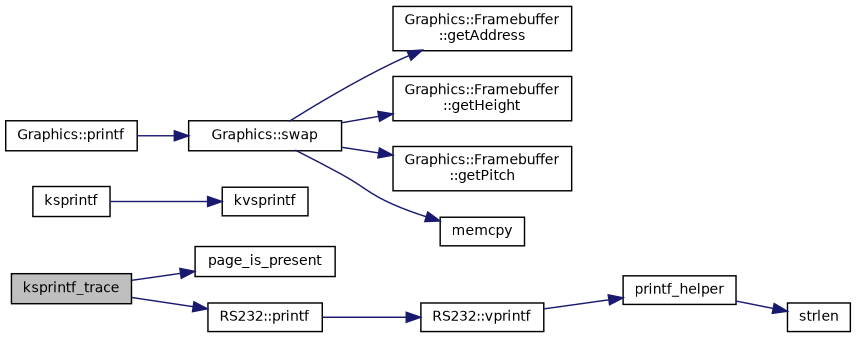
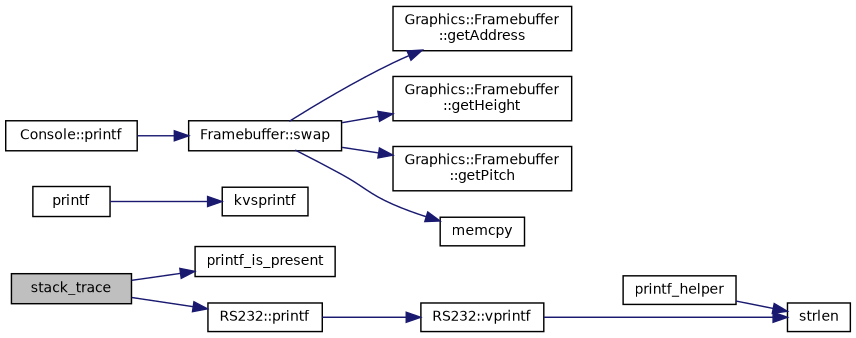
node "Graphics::printf": label "Graphics::printf" -> "Console::printf"
node "Graphics::swap": label "Graphics::swap" -> "Framebuffer::swap"
node "ksprintf": label "ksprintf" -> "printf"
node "page_is_present": label "page_is_present" -> "printf_is_present"
node "ksprintf_trace": label "ksprintf_trace" -> "stack_trace"
edge "RS232::vprintf" -> "printf_helper": now "RS232::vprintf" -> "strlen"
